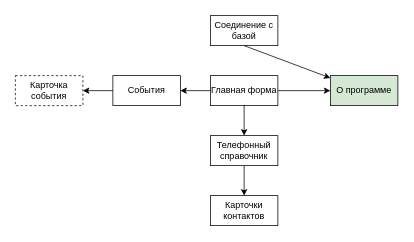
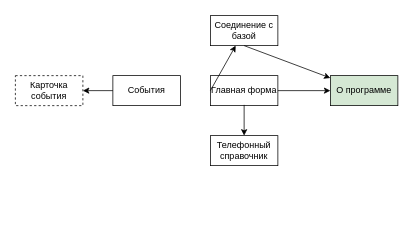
edge "Главная форма" -> "События": now "Главная форма" -> "Соединение с базой"
edge "Телефонный справочник" -> "Карточки контактов": removed
node "Карточки контактов": removed
